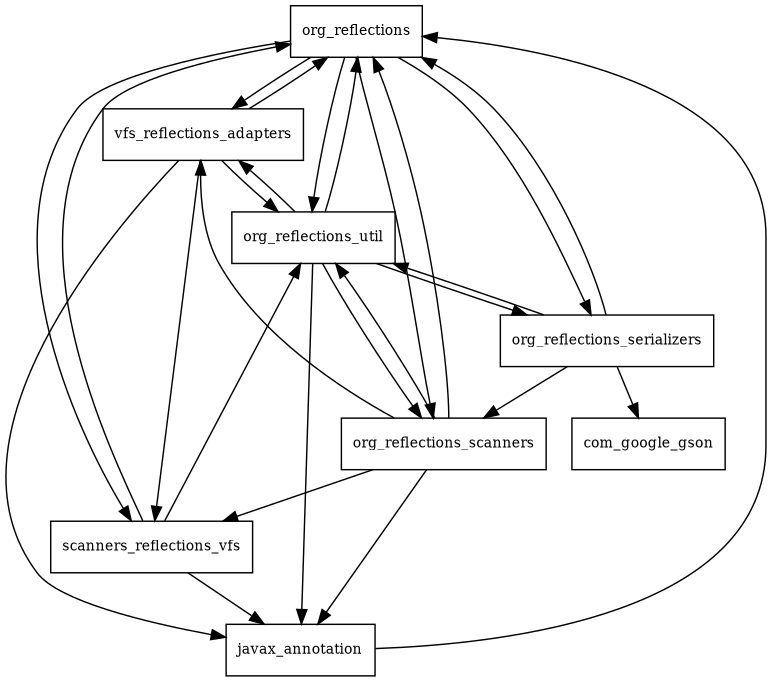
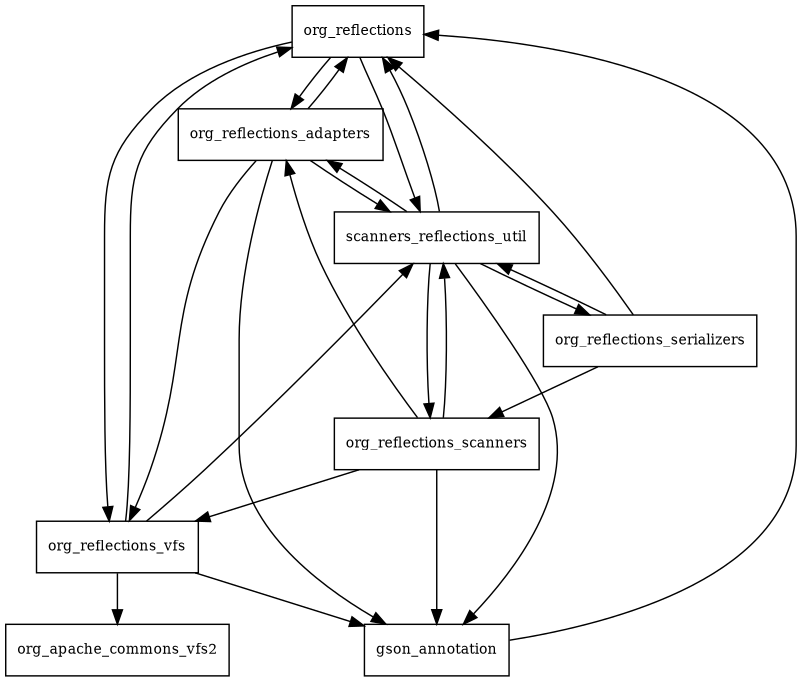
node "vfs_reflections_adapters": label "vfs_reflections_adapters" -> "org_reflections_adapters"
edge "org_reflections" -> "org_reflections_serializers": removed
edge "org_reflections" -> "org_reflections_scanners": removed
node "org_reflections_util": label "org_reflections_util" -> "scanners_reflections_util"
edge "org_reflections_scanners" -> "org_reflections": removed
node "com_google_gson": removed
node "scanners_reflections_vfs": label "scanners_reflections_vfs" -> "org_reflections_vfs"
node "org_apache_commons_vfs2": added
node "javax_annotation": label "javax_annotation" -> "gson_annotation"
